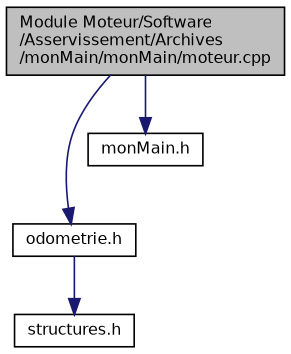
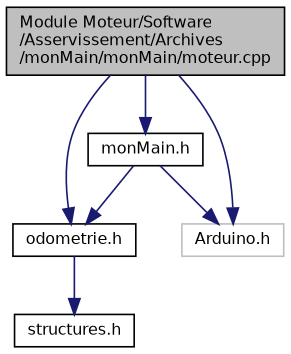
edge "monMain.h" -> "odometrie.h": added
node "Arduino.h": added
